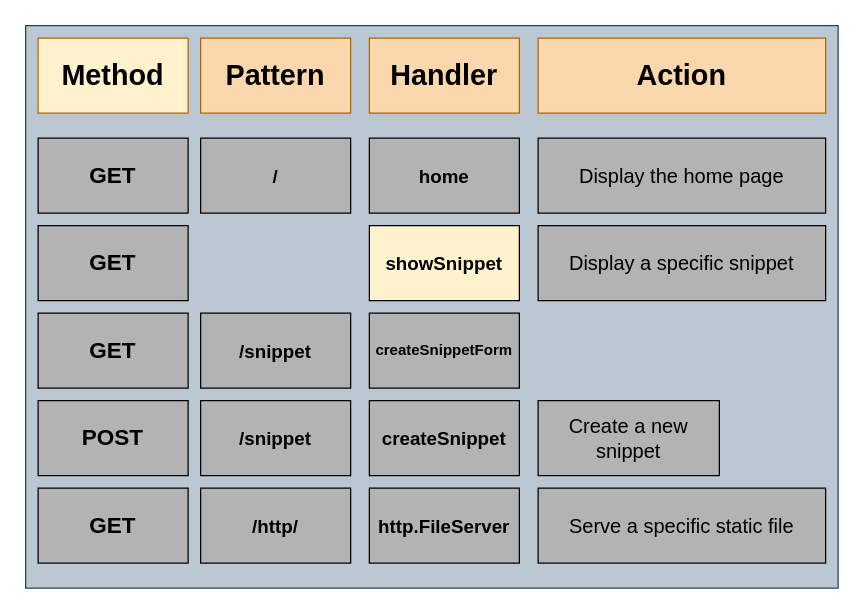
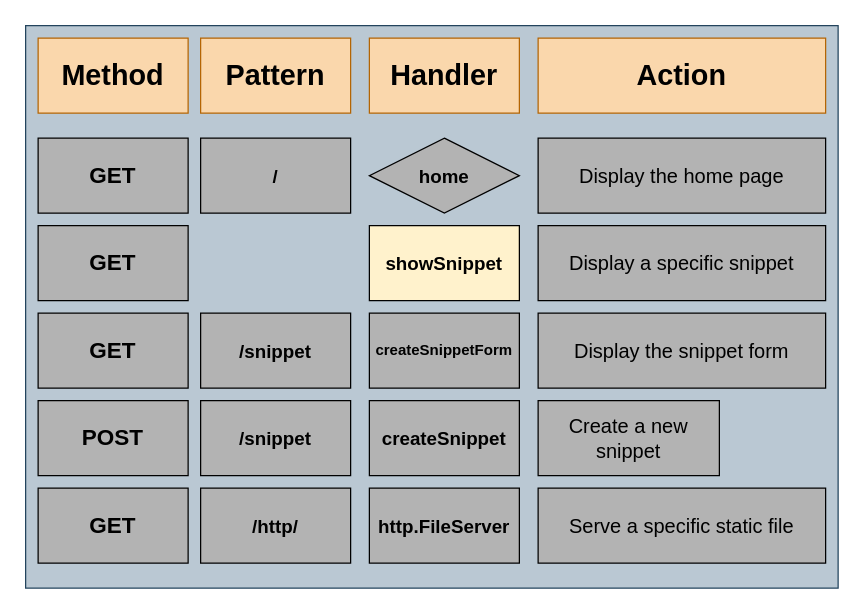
node "Method": fillcolor #fff2cc -> #fad7ac
node "home": shape rectangle -> diamond
node "Display the snippet form": added
